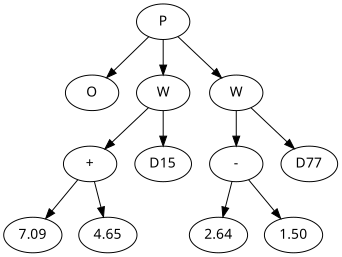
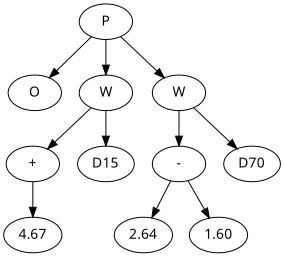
node "D77": label "D77" -> "D70"
node "7.09": removed
node "4.65": label "4.65" -> "4.67"
node "1.50": label "1.50" -> "1.60"
